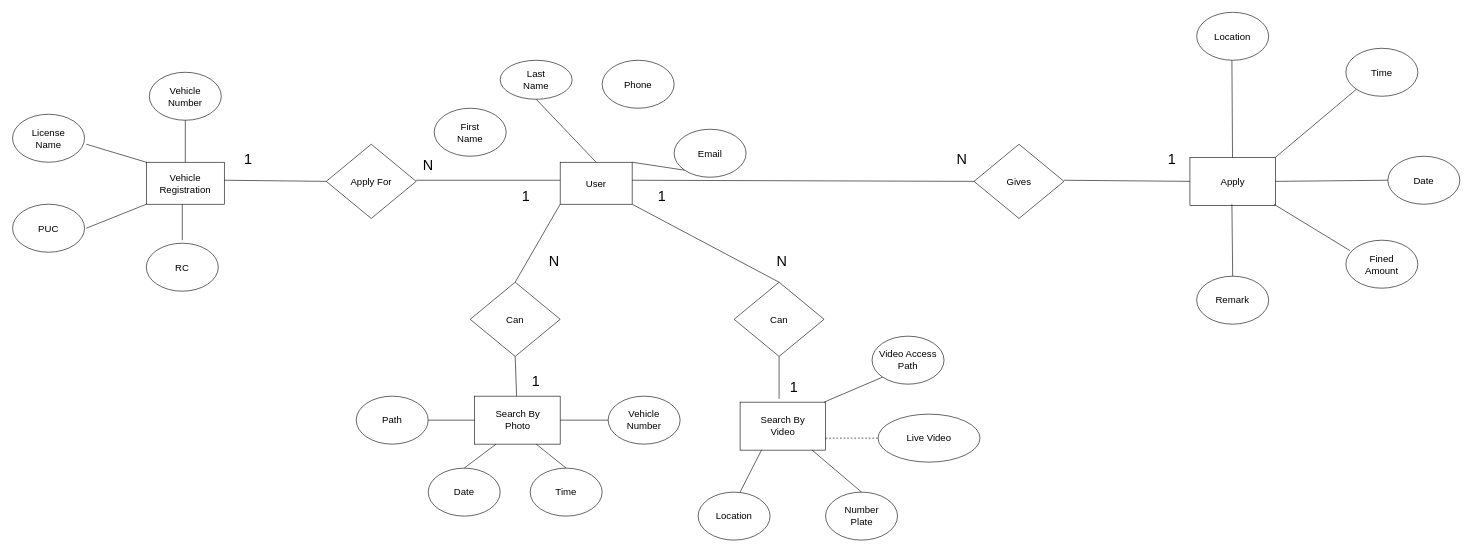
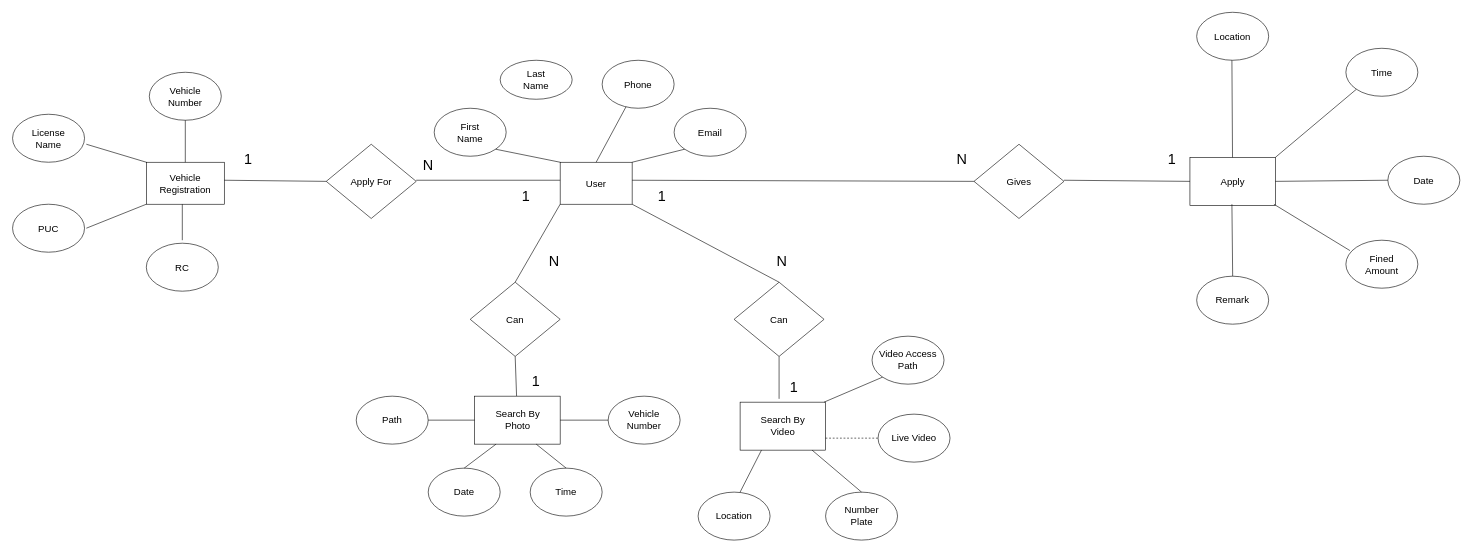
edge "Last Name" -- "User": now "Phone" -- "User"
node "Email": moved (710, 153) -> (710, 132)
edge "First Name" -- "User": added
node "Live Video": size 102x48 -> 72x48
